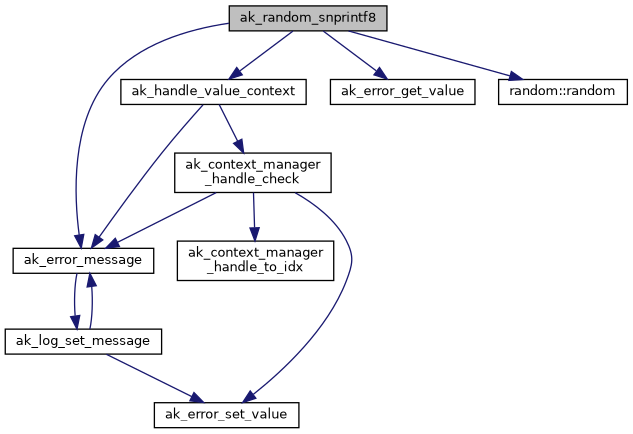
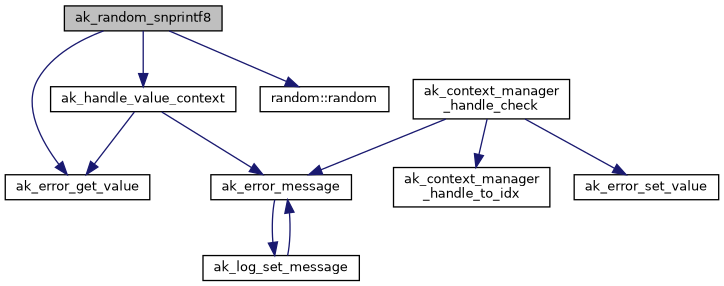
edge "ak_random_snprintf8" -> "ak_error_message": removed
edge "ak_handle_value_context" -> "ak_context_manager _handle_check": now "ak_handle_value_context" -> "ak_error_get_value"
edge "ak_log_set_message" -> "ak_error_set_value": removed
